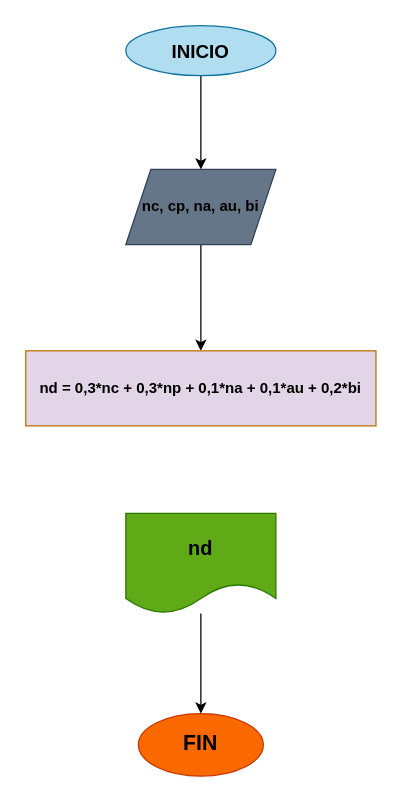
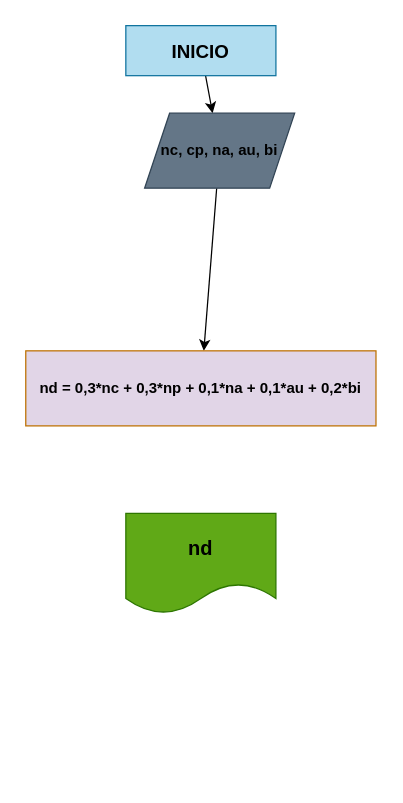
node "INICIO": shape ellipse -> rectangle
node "nc, cp, na, au, bi": moved (201, 207) -> (219, 151)
edge "nd" -> "FIN": removed
node "FIN": removed
